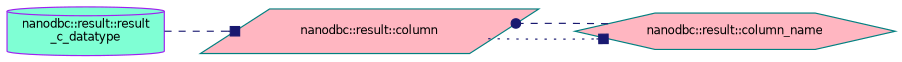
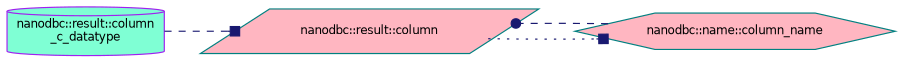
node "nanodbc::result::result _c_datatype": label "nanodbc::result::result _c_datatype" -> "nanodbc::result::column _c_datatype"
node "nanodbc::result::column_name": label "nanodbc::result::column_name" -> "nanodbc::name::column_name"
